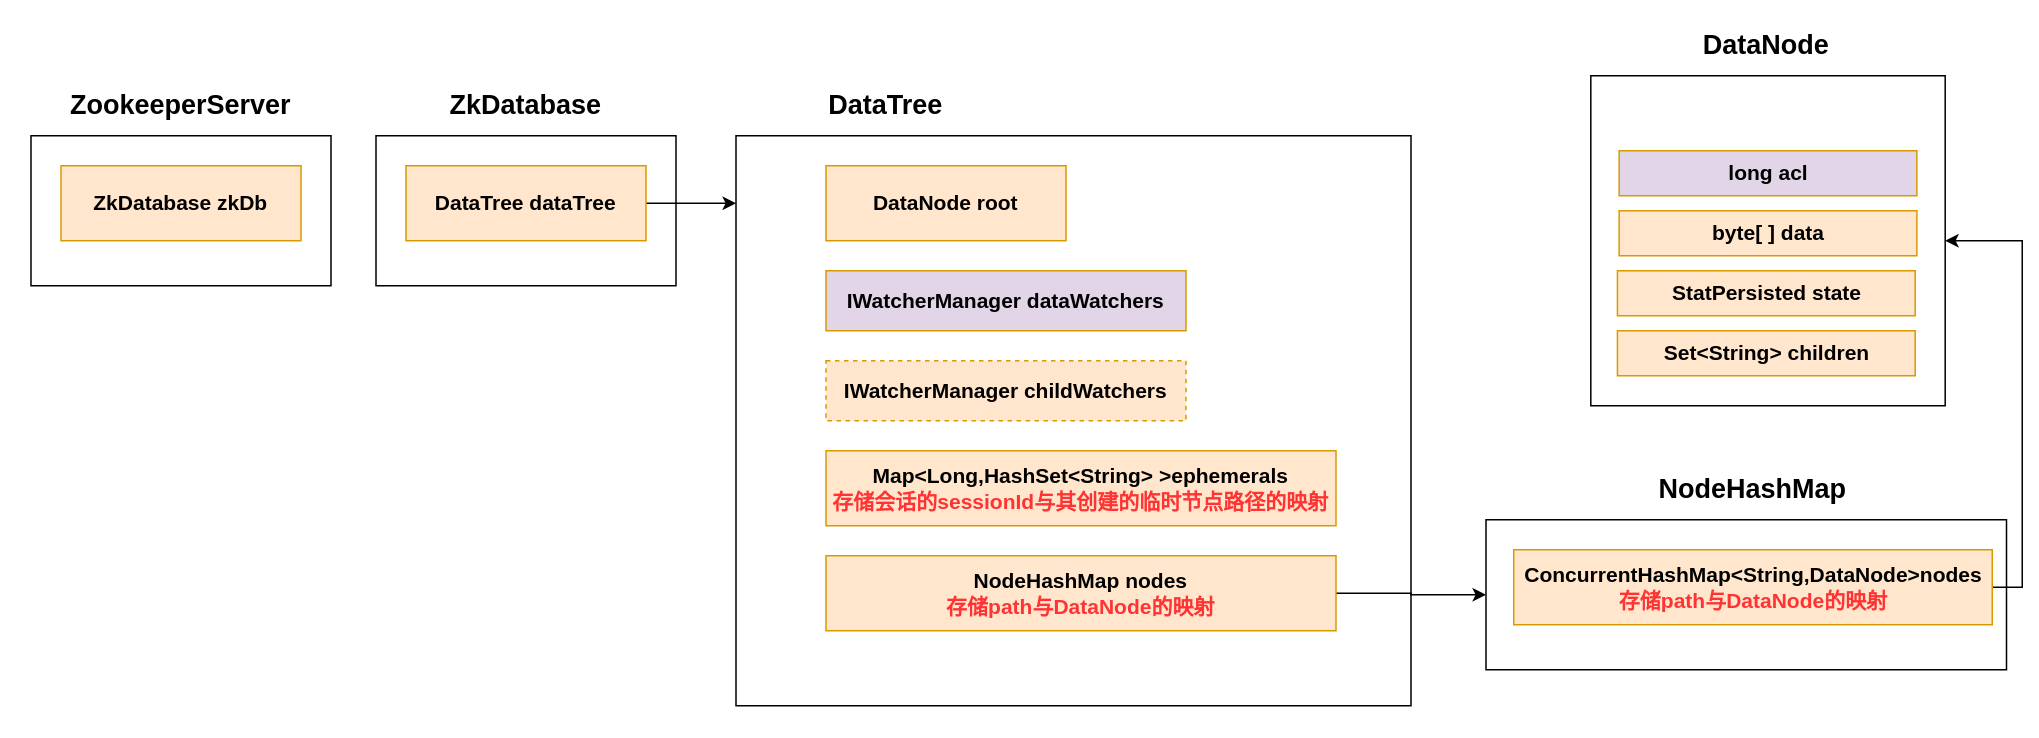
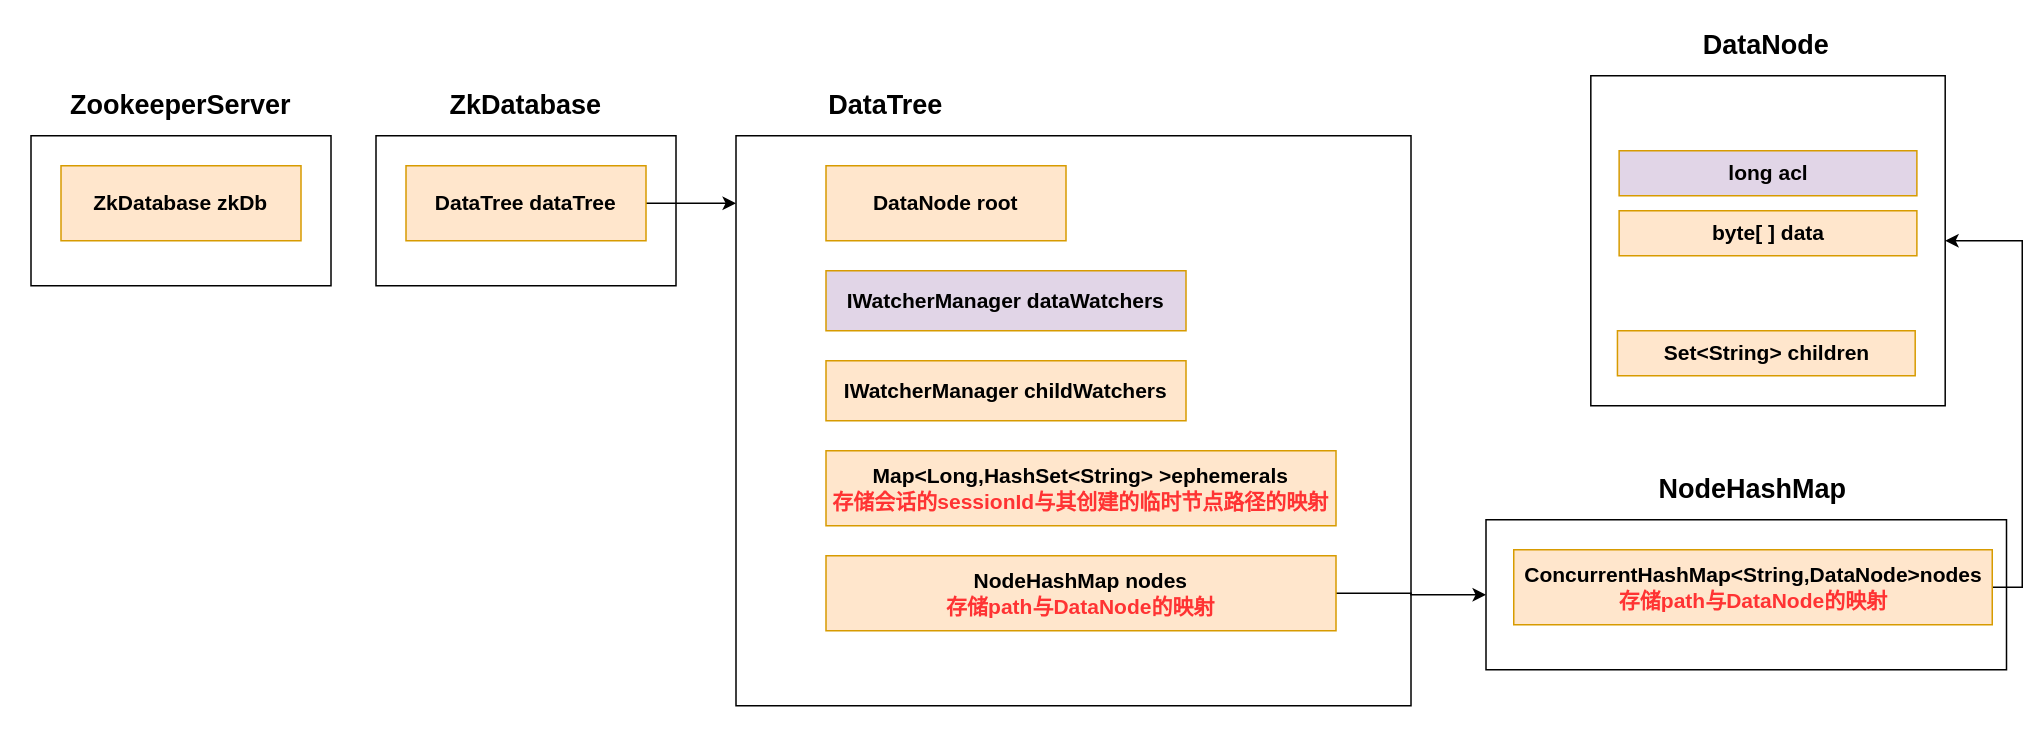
node "StatPersisted state": removed
node "IWatcherManager childWatchers": style dashed -> solid
